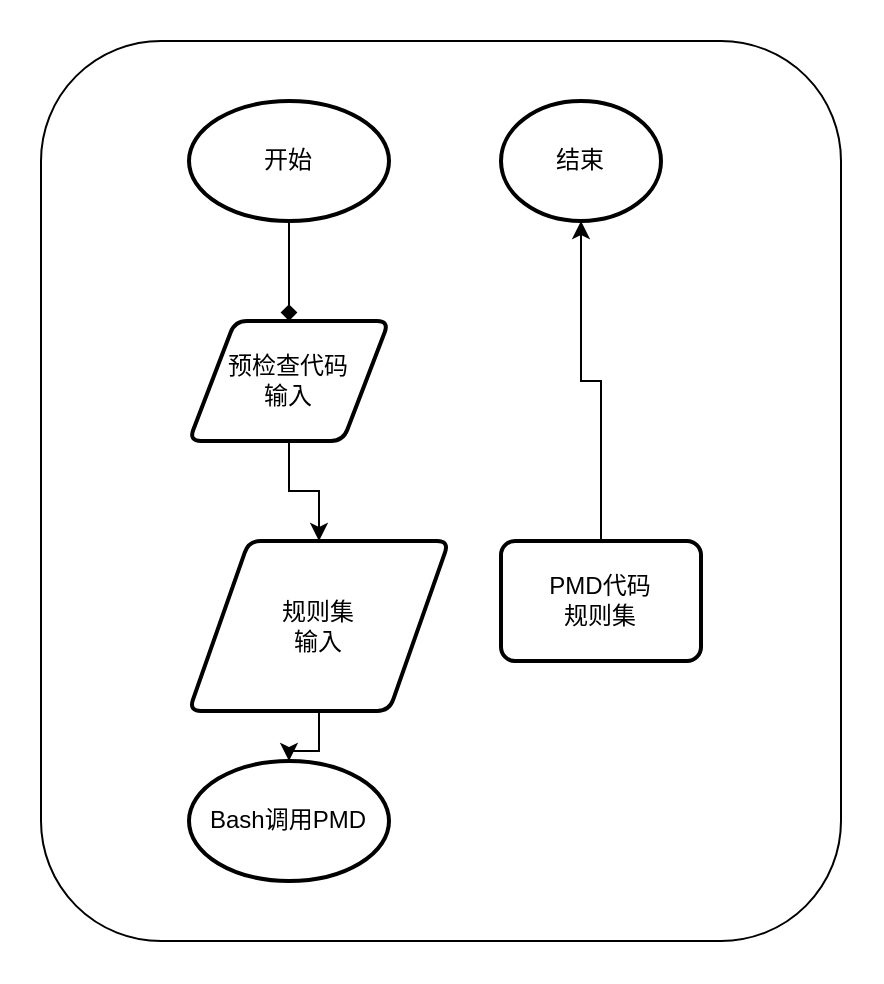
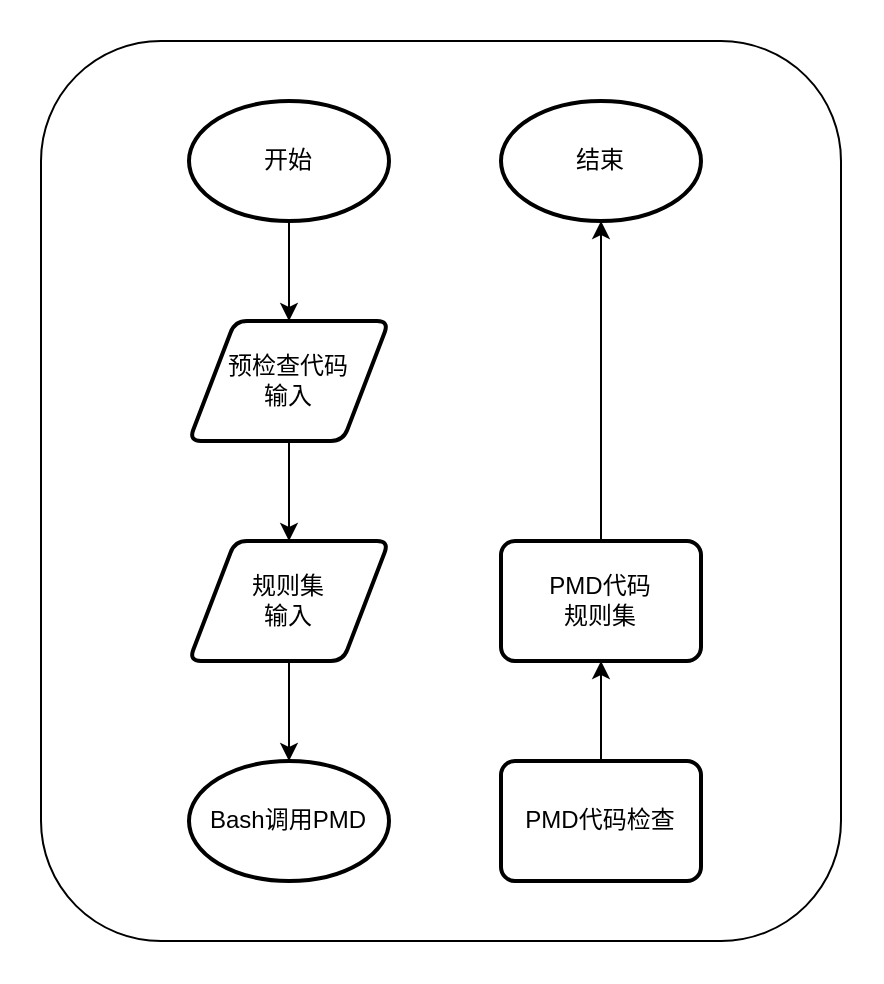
node "结束": size 160x120 -> 200x120
edge "开始" -> "预检查代码 输入": arrowhead diamond -> classic
node "规则集 输入": size 260x170 -> 200x120
edge "PMD代码检查" -> "PMD代码 规则集": added
node "PMD代码检查": added
